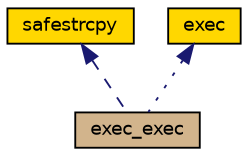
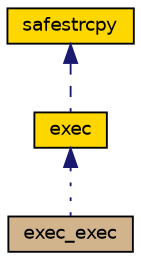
edge "exec_exec" -> "safestrcpy": now "exec" -> "safestrcpy"
